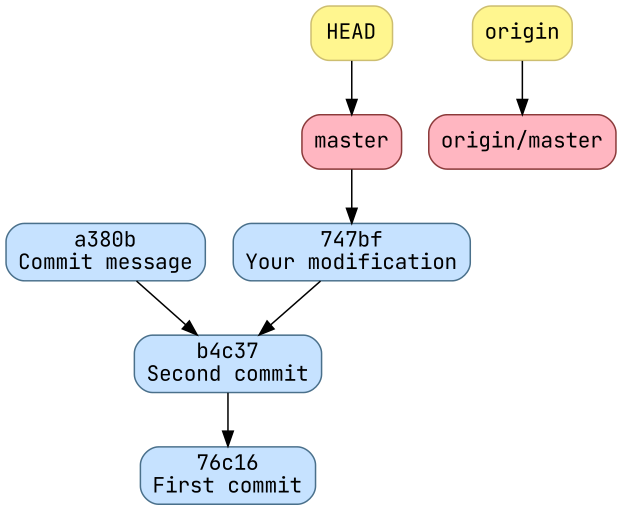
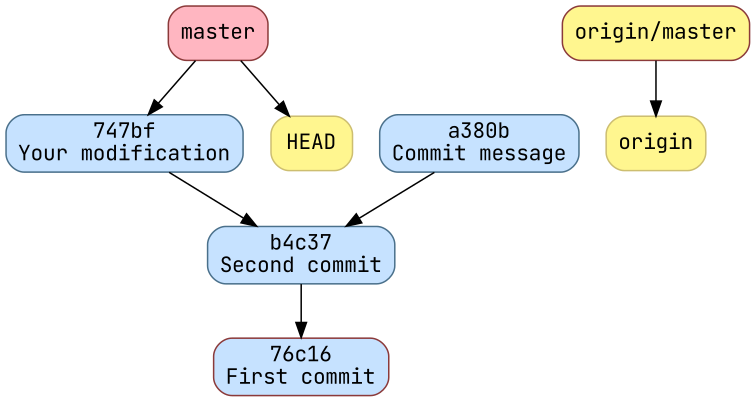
edge "HEAD" -> "master": reversed
edge "origin" -> "origin/master": reversed
node "origin/master": fillcolor lightpink -> khaki1
node "76c16 First commit": color skyblue4 -> indianred4
